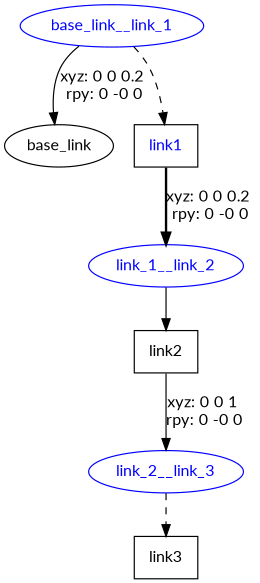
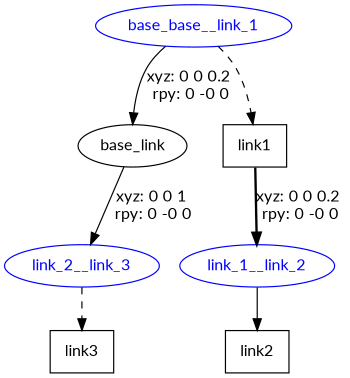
node "base_link__link_1": label "base_link__link_1" -> "base_base__link_1"
node "link1": fontcolor blue -> black
edge "link2" -> "link_2__link_3": now "base_link" -> "link_2__link_3"
